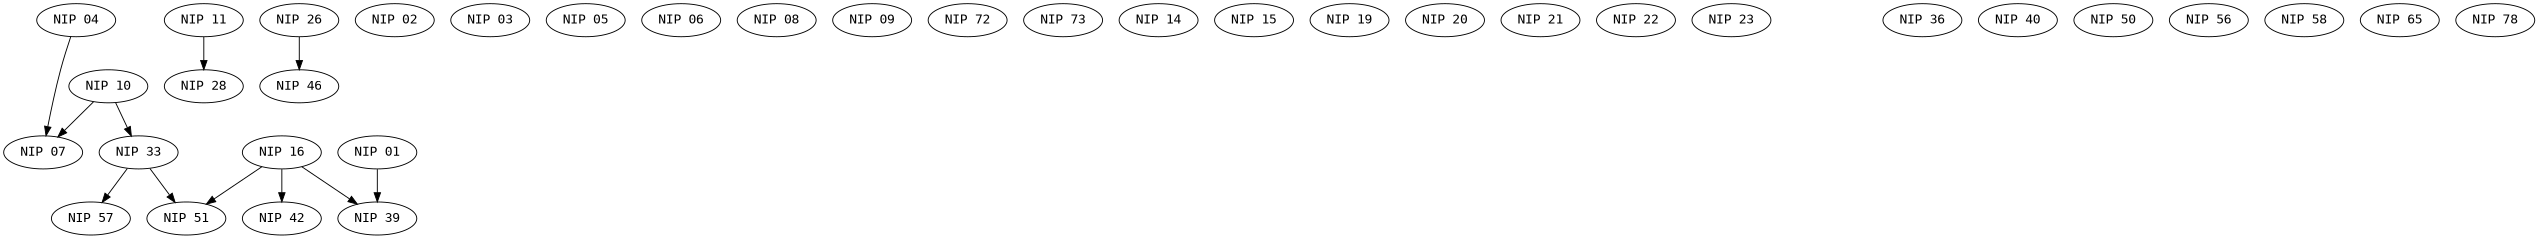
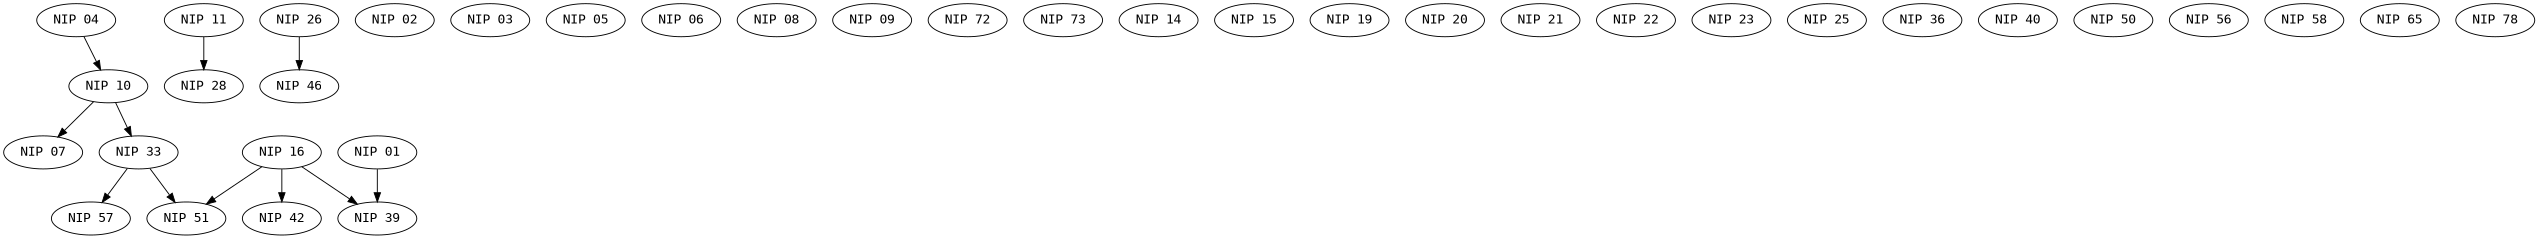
node "NIP 25": added
edge "NIP 04" -> "NIP 07": now "NIP 04" -> "NIP 10"
